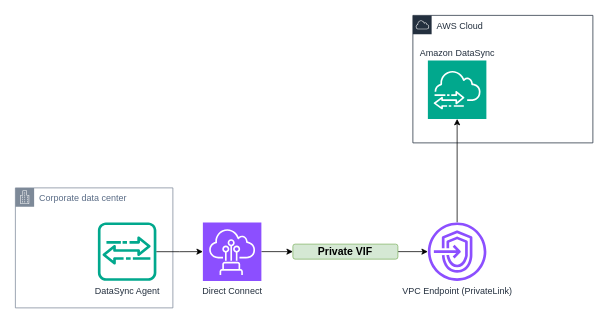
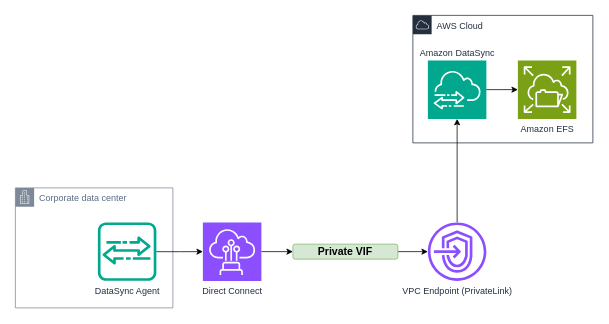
edge "Amazon DataSync" -> "Amazon EFS": added
node "Amazon EFS": added
